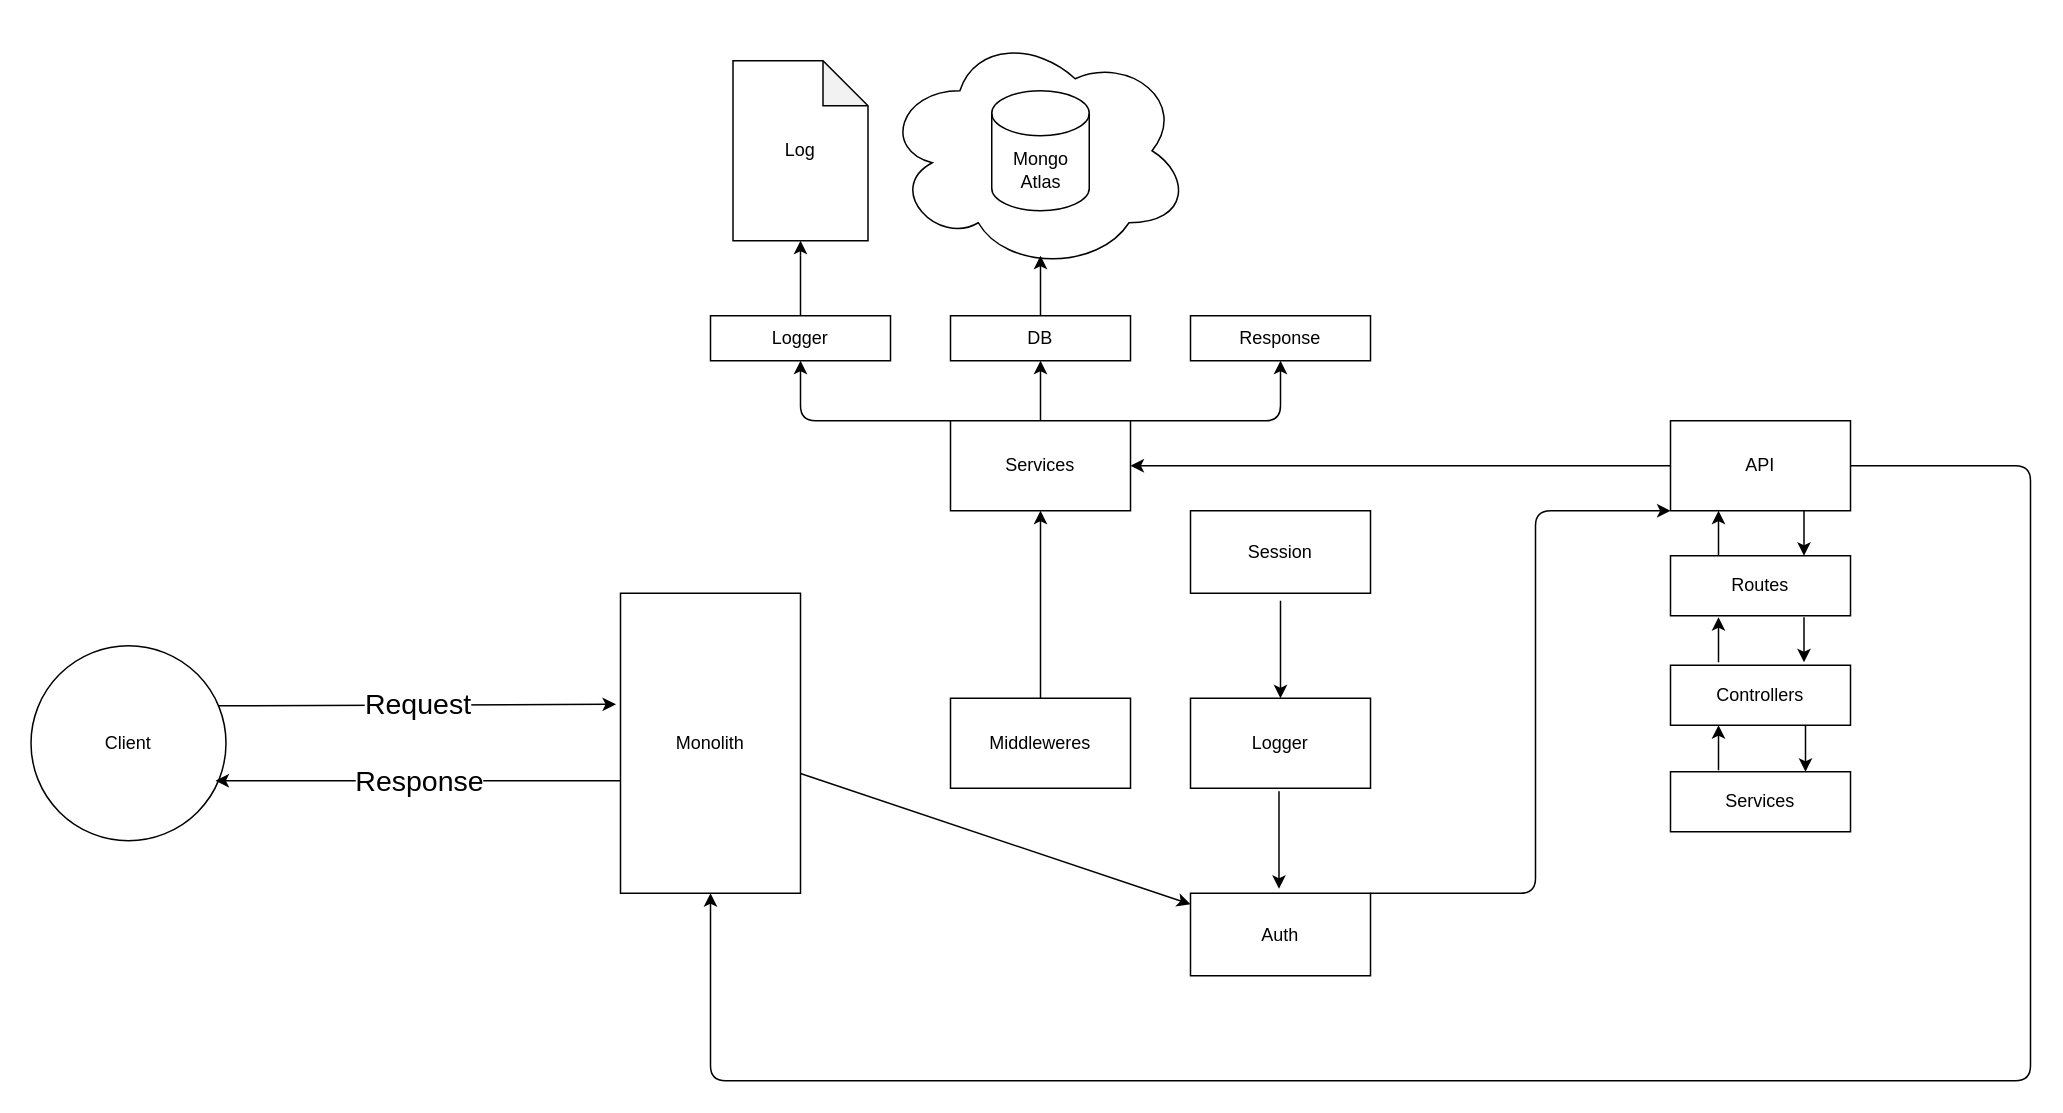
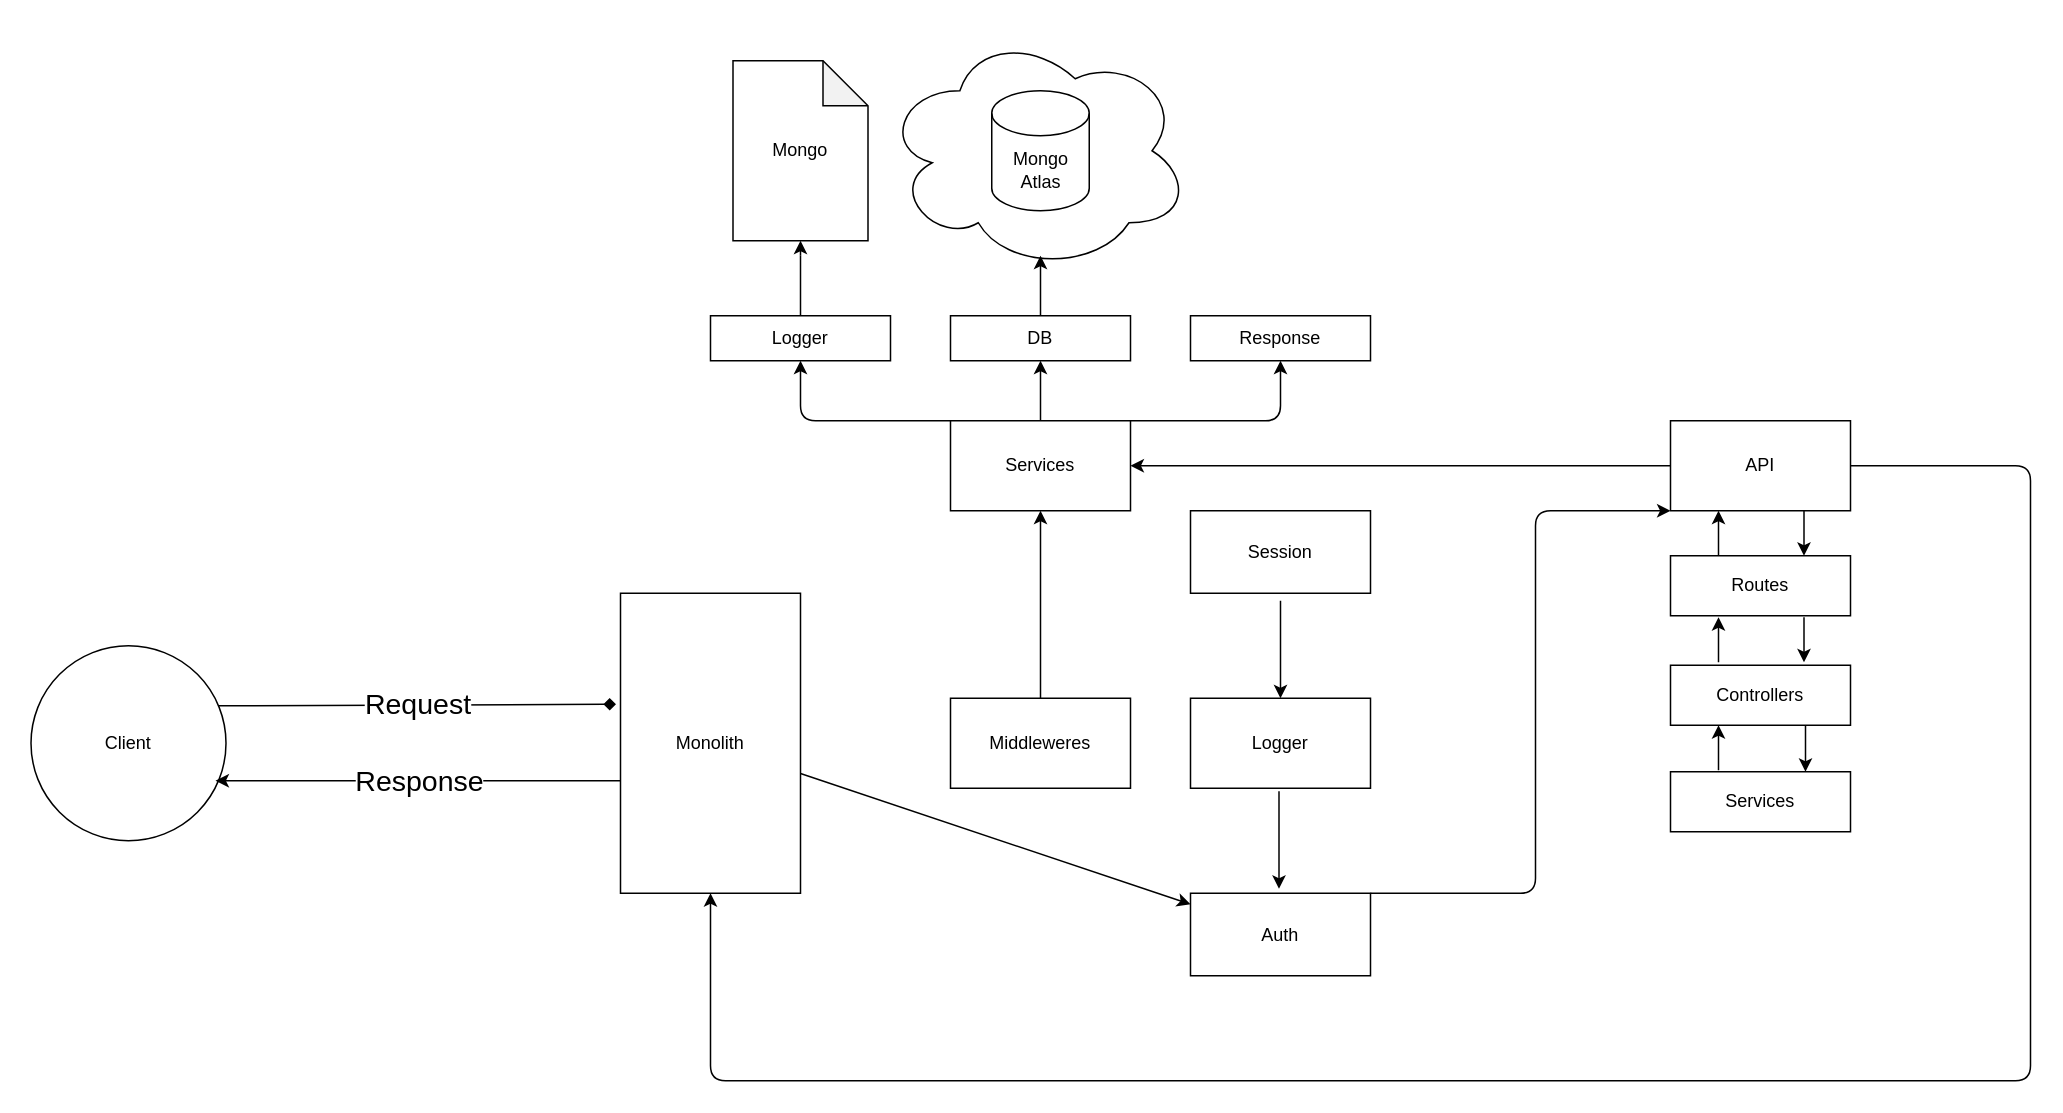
node "Log": label "Log" -> "Mongo"
edge "Client" -> "Monolith": arrowhead classic -> diamond
